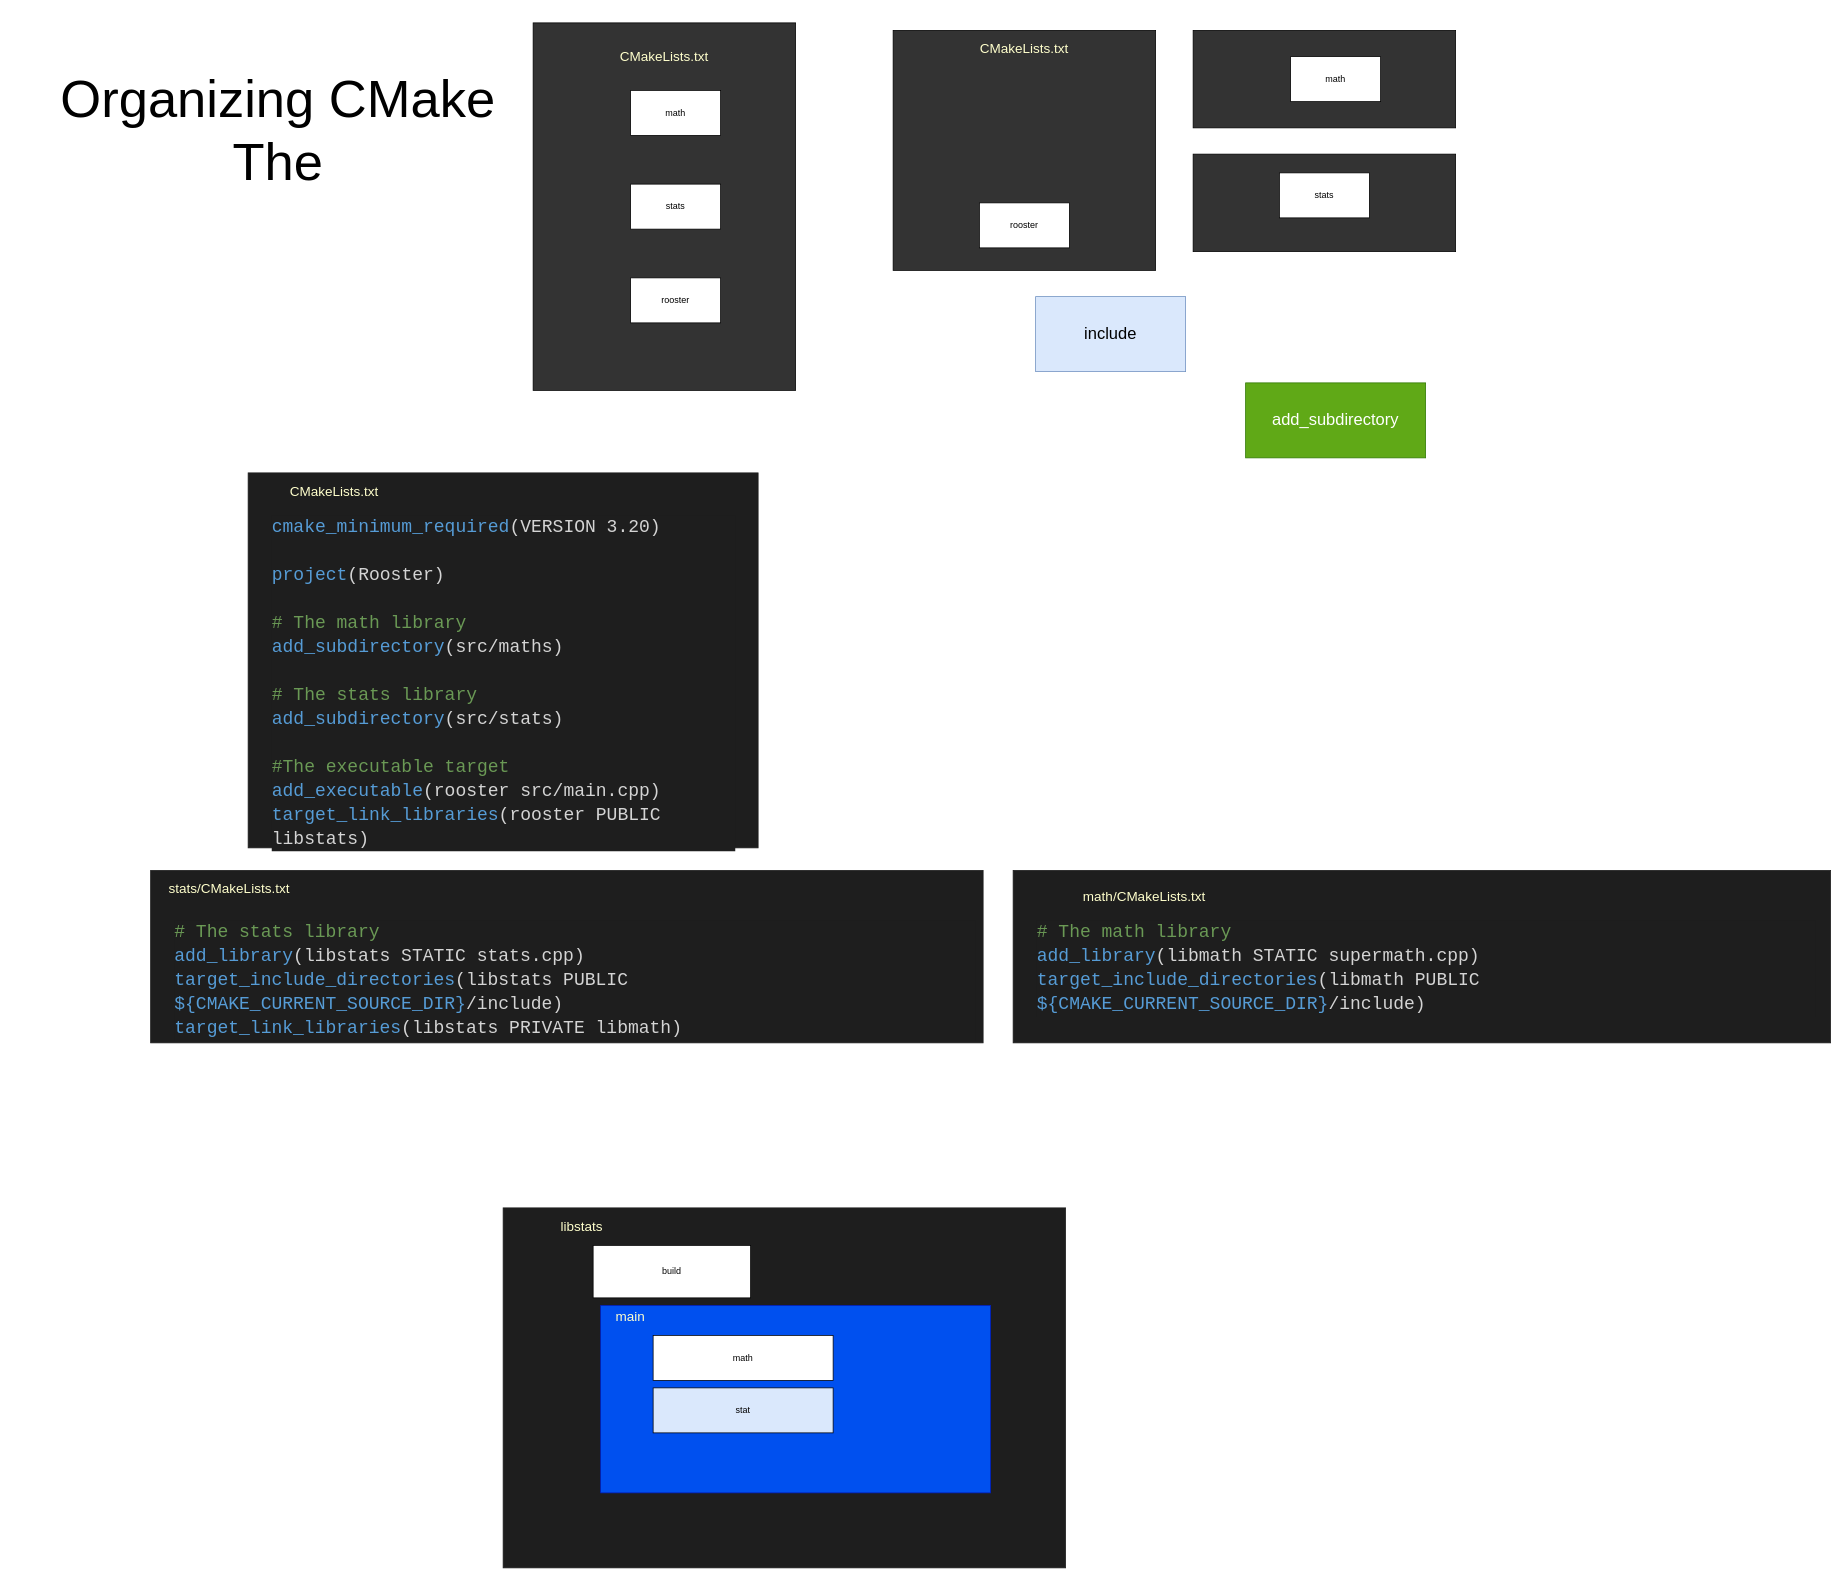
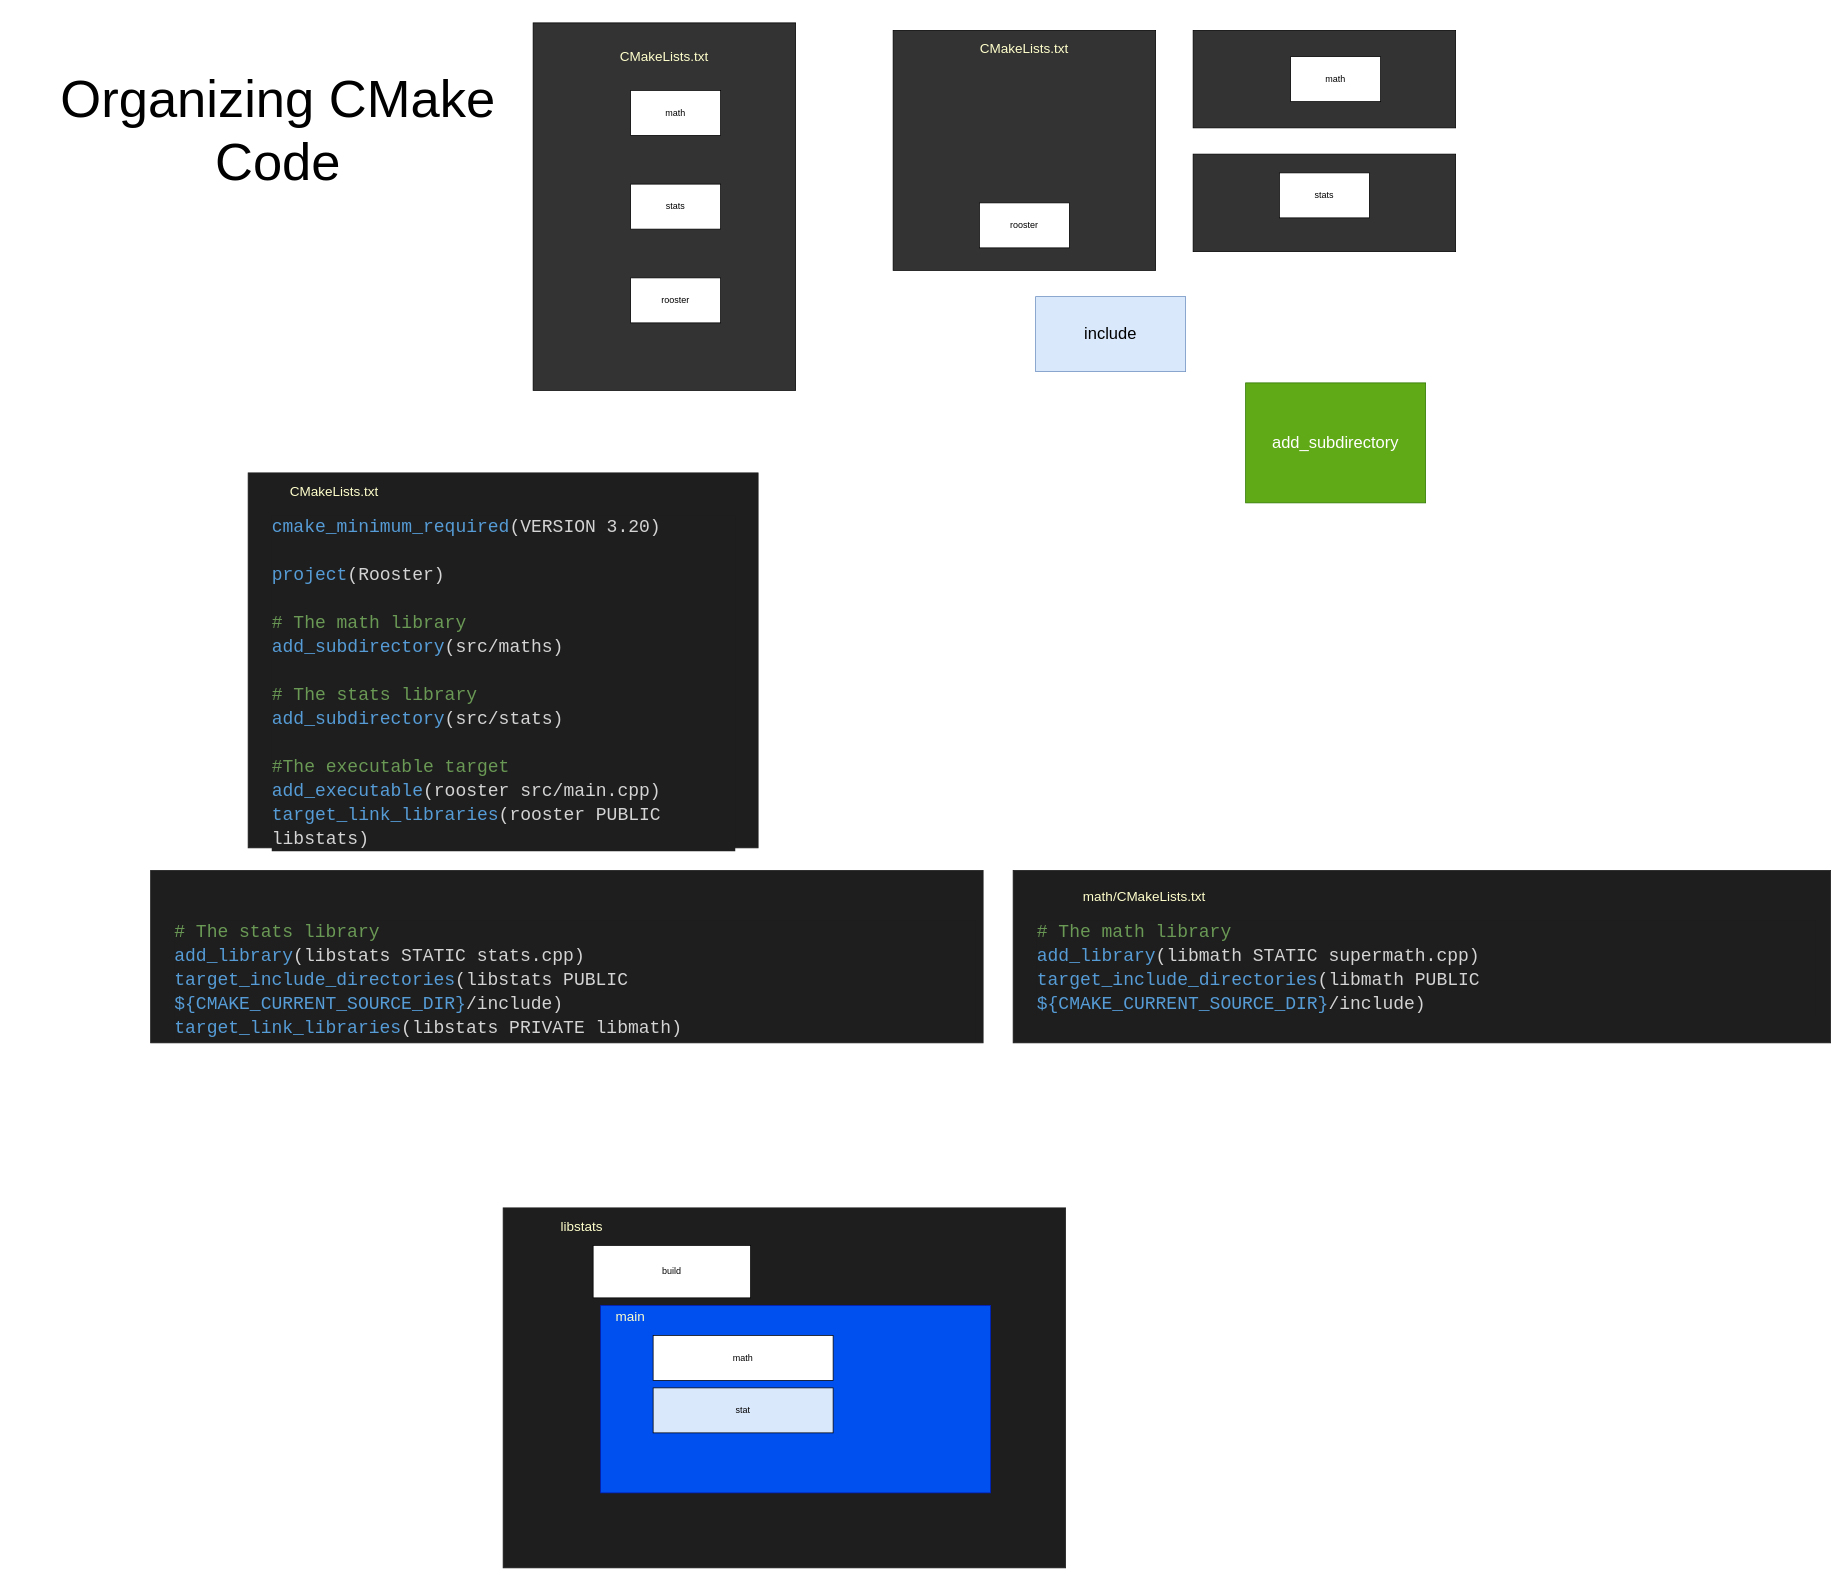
node "Organizing CMake The": label "Organizing CMake The" -> "Organizing CMake Code"
node "add_subdirectory": size 180x75 -> 180x120
node "stats/CMakeLists.txt": removed
